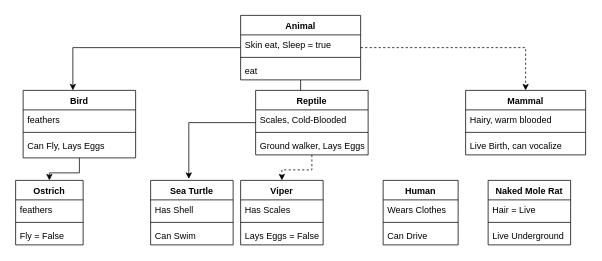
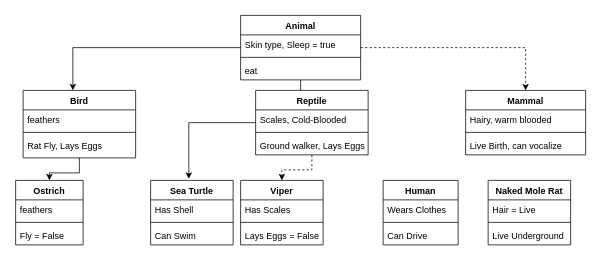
node "Skin eat, Sleep = true": label "Skin eat, Sleep = true" -> "Skin type, Sleep = true"
node "Can Fly, Lays Eggs": label "Can Fly, Lays Eggs" -> "Rat Fly, Lays Eggs"
